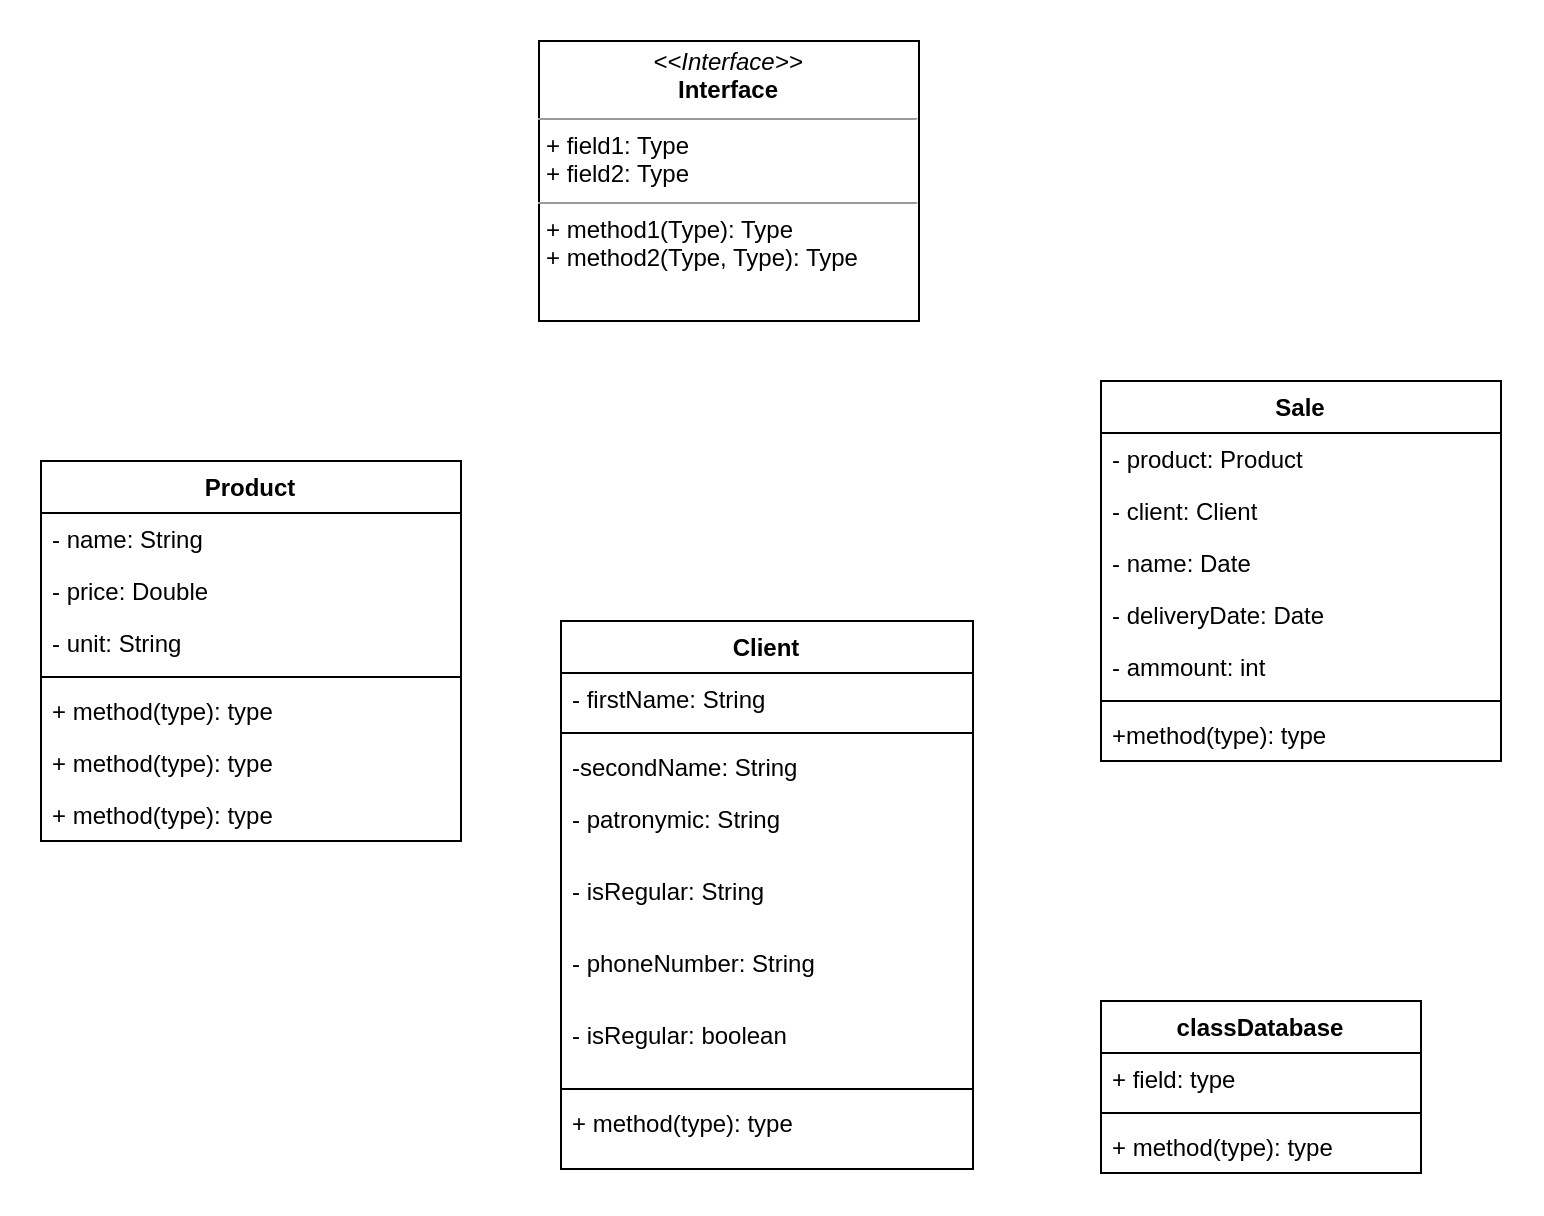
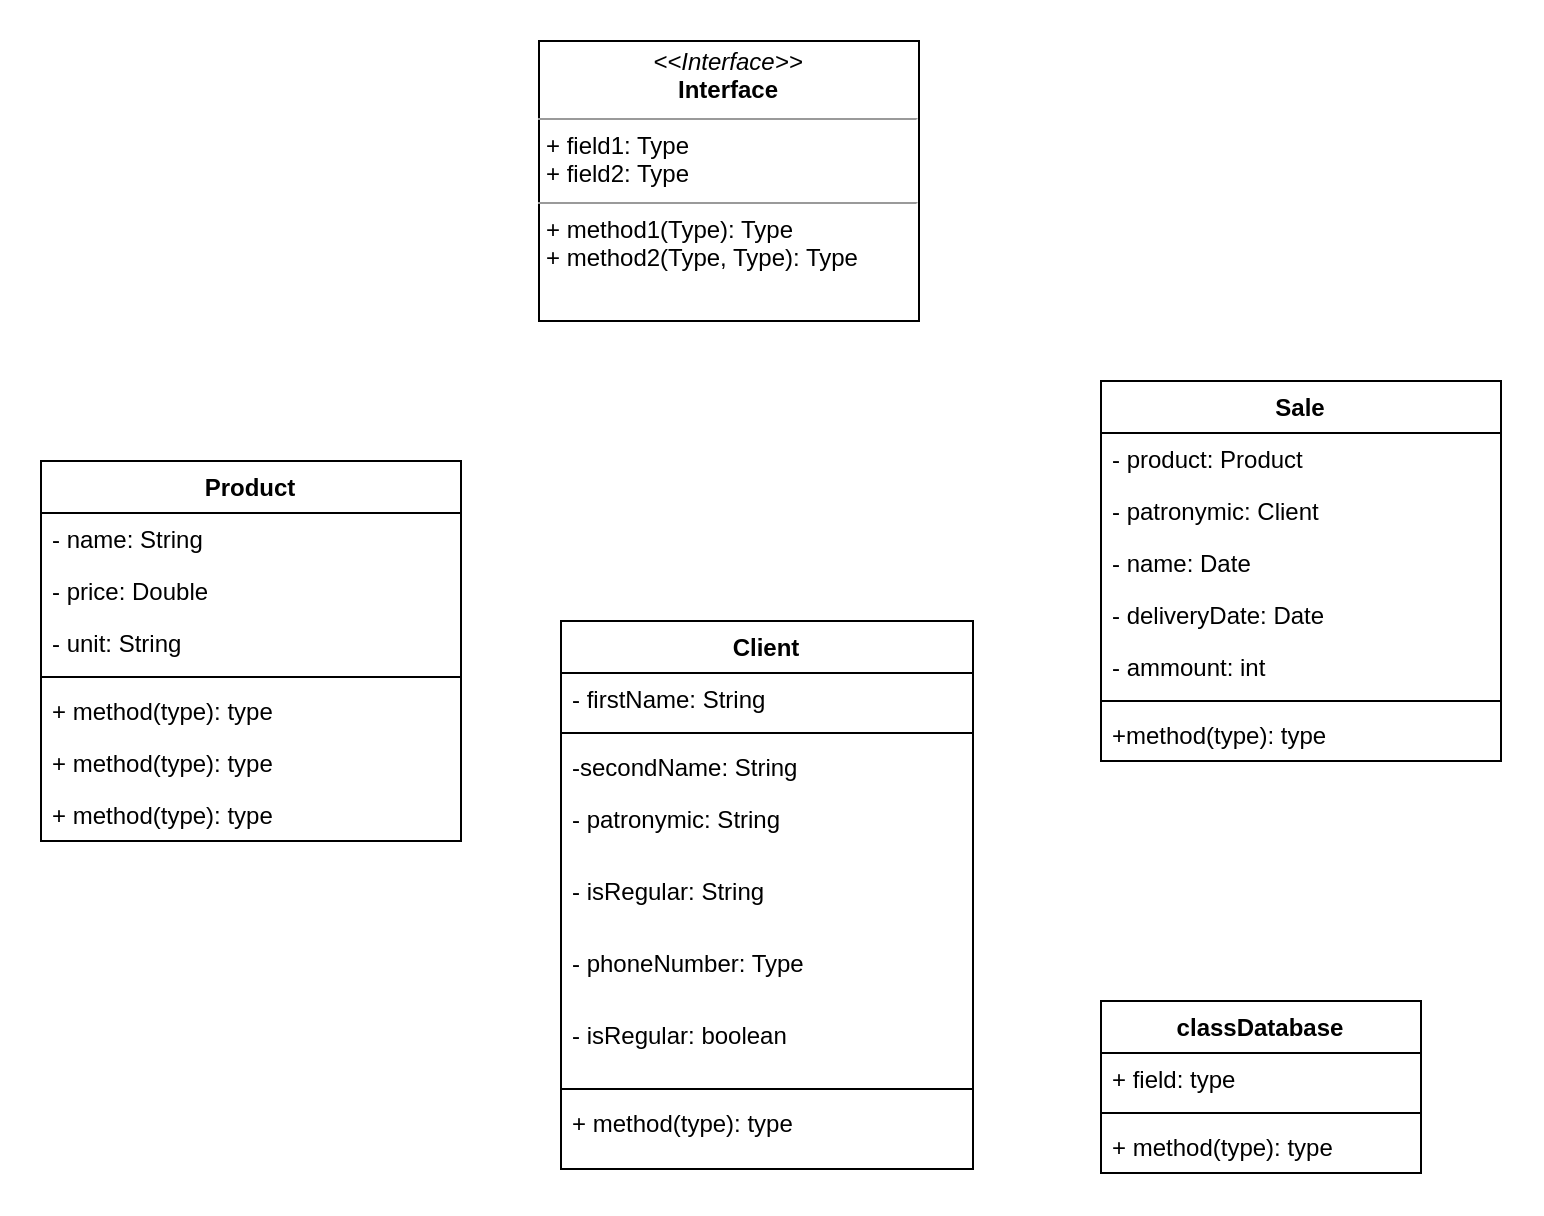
node "- client: Client": label "- client: Client" -> "- patronymic: Client"
node "- phoneNumber: String": label "- phoneNumber: String" -> "- phoneNumber: Type"
